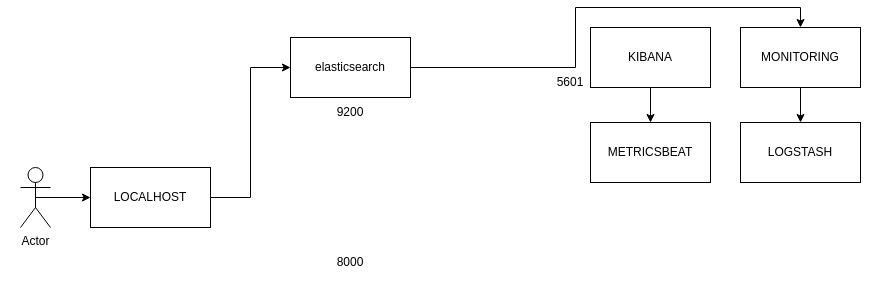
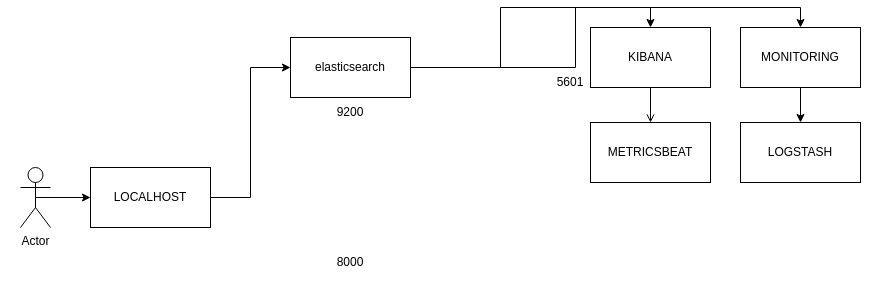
edge "elasticsearch" -> "KIBANA": added
edge "KIBANA" -> "METRICSBEAT": arrowhead classic -> open
